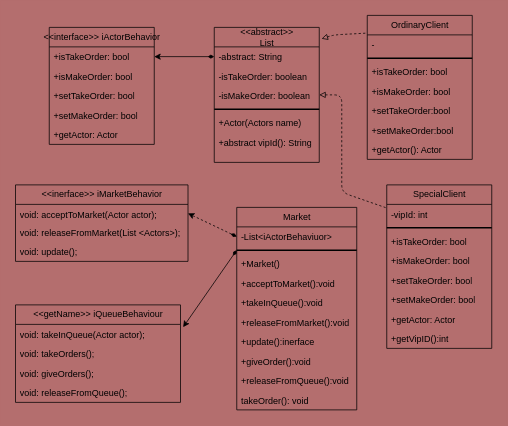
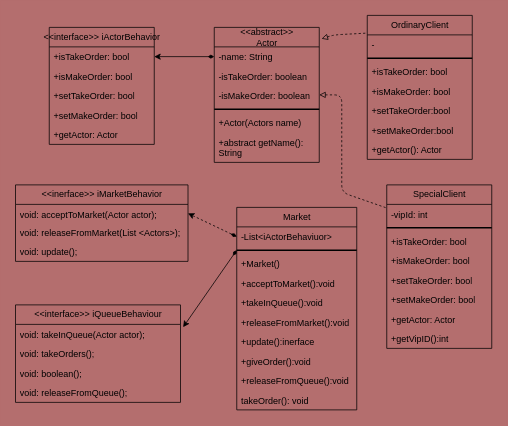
node "<<abstract>> List": label "<<abstract>> List" -> "<<abstract>> Actor"
node "-abstract: String": label "-abstract: String" -> "-name: String"
node "+abstract vipId(): String": label "+abstract vipId(): String" -> "+abstract getName(): String"
node "<<getName>> iQueueBehaviour": label "<<getName>> iQueueBehaviour" -> "<<interface>> iQueueBehaviour"
node "void: giveOrders();": label "void: giveOrders();" -> "void: boolean();"
